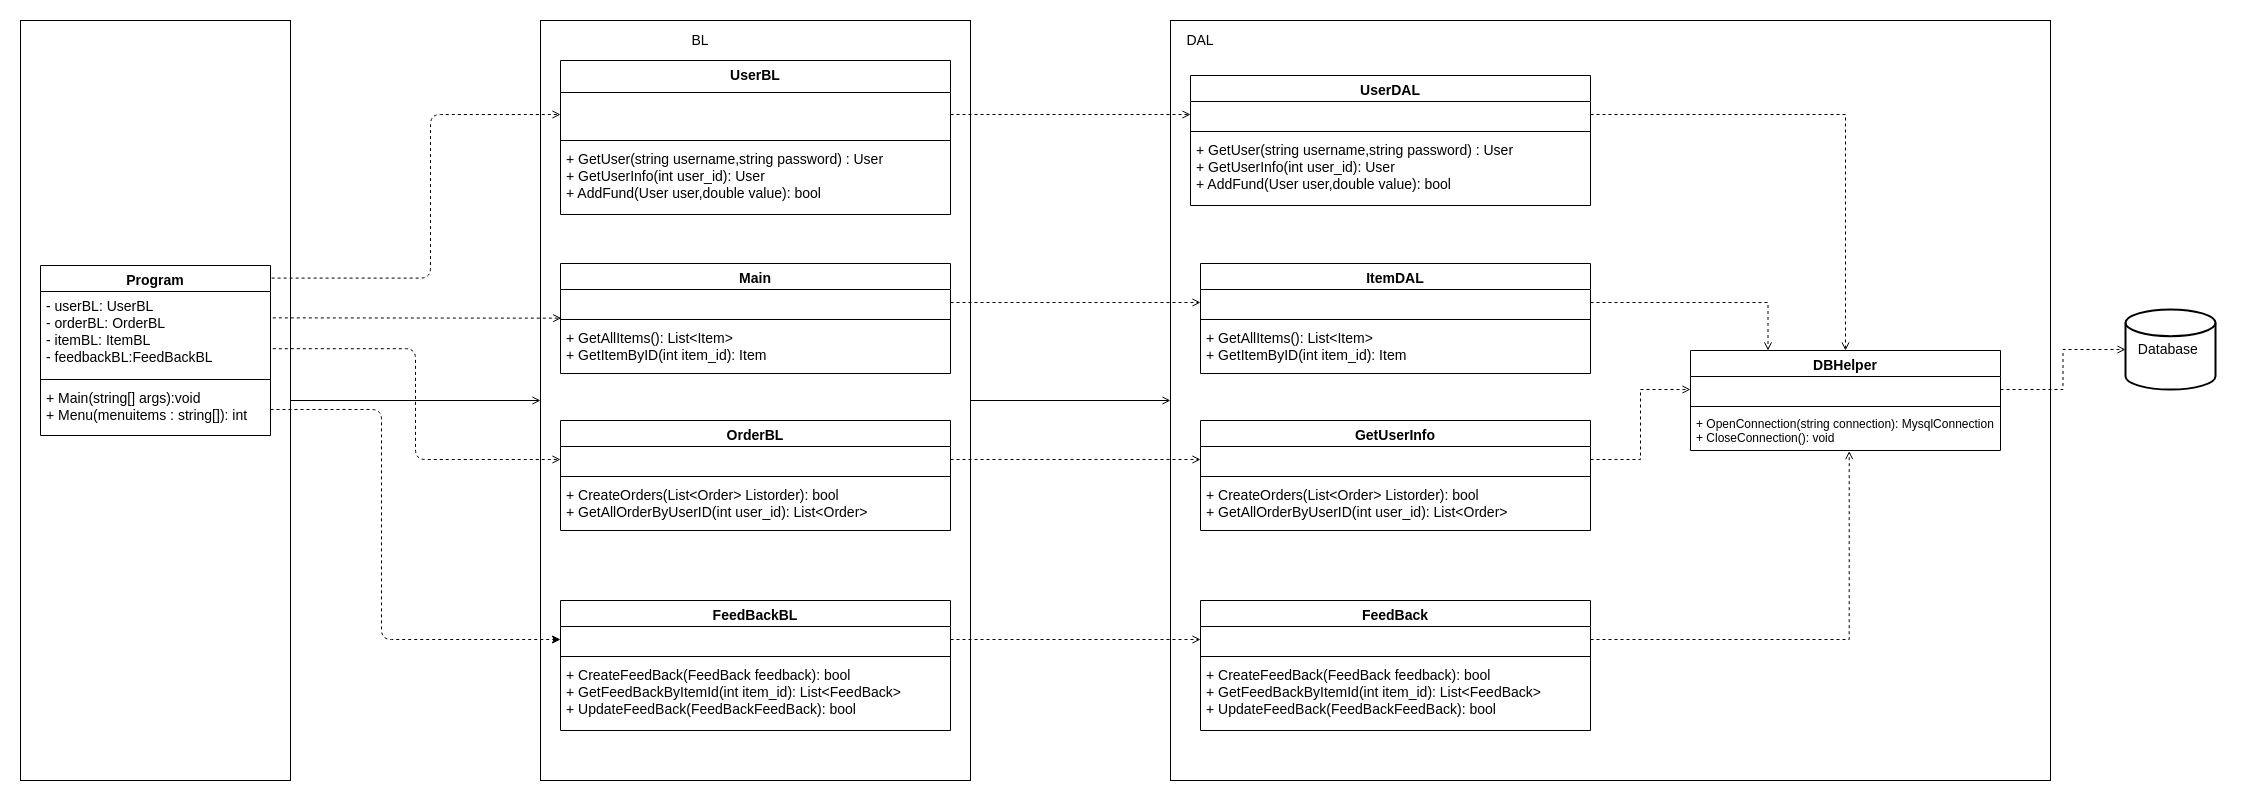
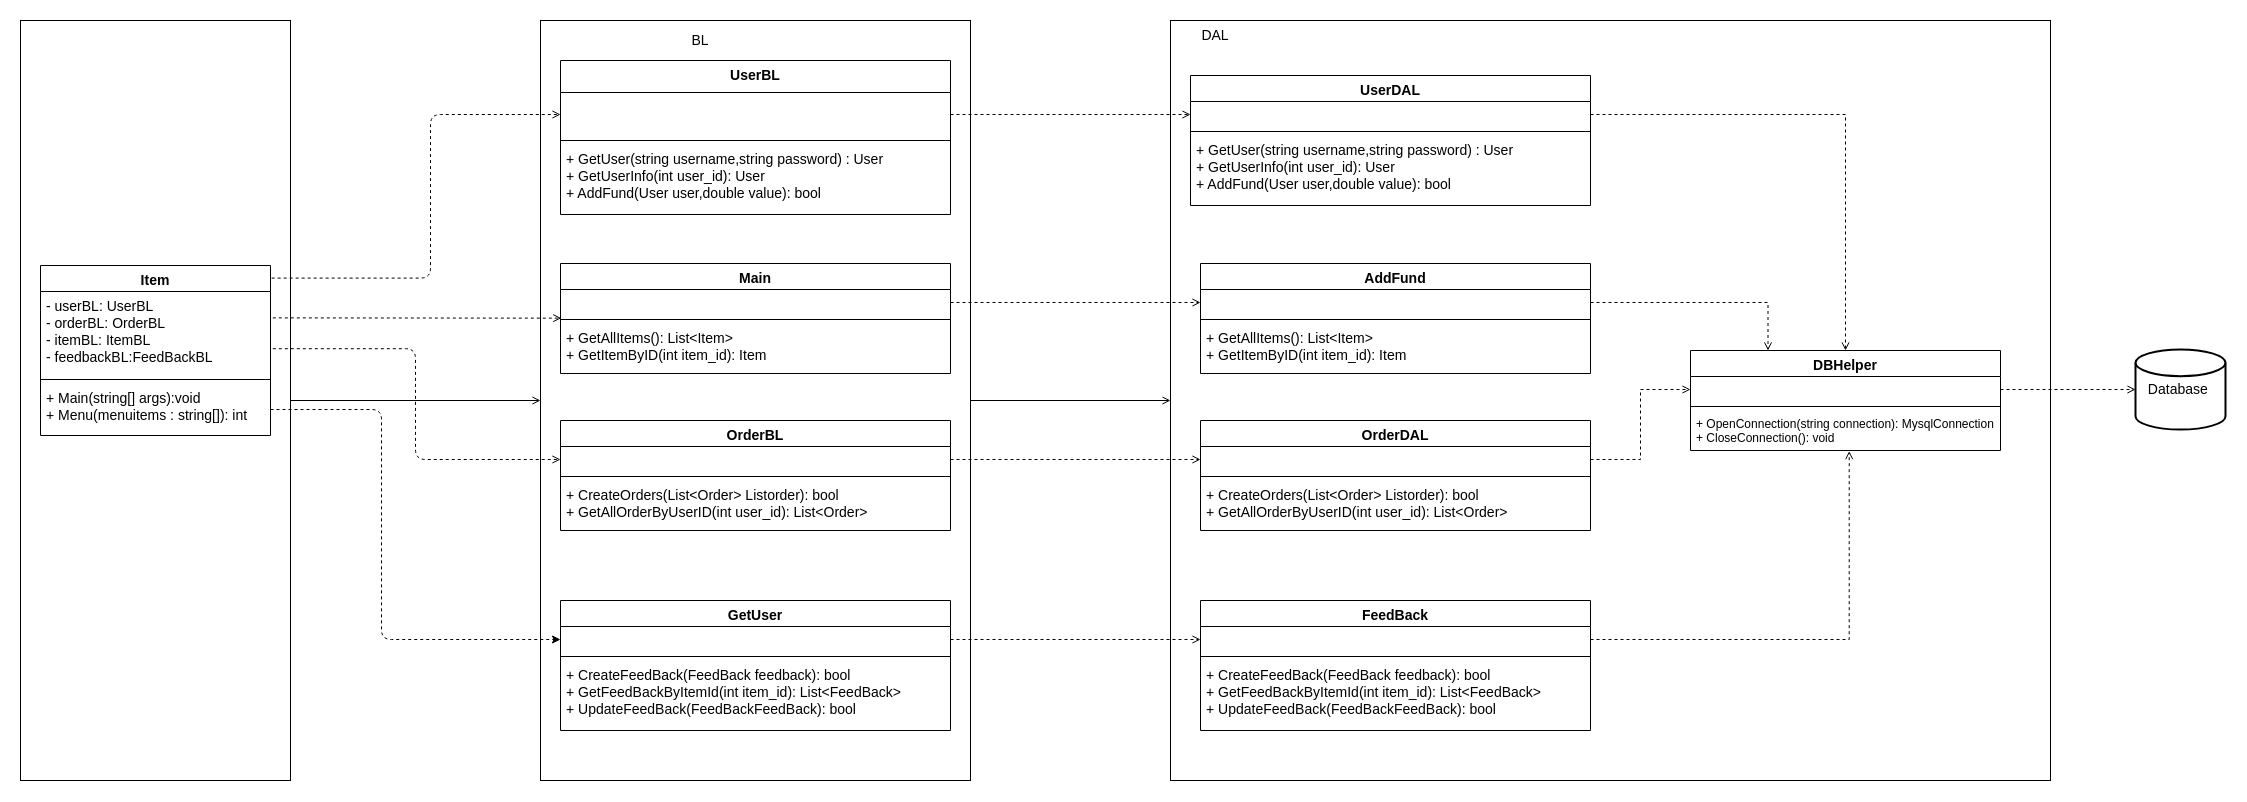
node "DAL": moved (1201, 41) -> (1216, 36)
node "ItemDAL": label "ItemDAL" -> "AddFund"
node "Program": label "Program" -> "Item"
node "Database": moved (2171, 350) -> (2181, 390)
node "GetUserInfo": label "GetUserInfo" -> "OrderDAL"
node "FeedBackBL": label "FeedBackBL" -> "GetUser"
